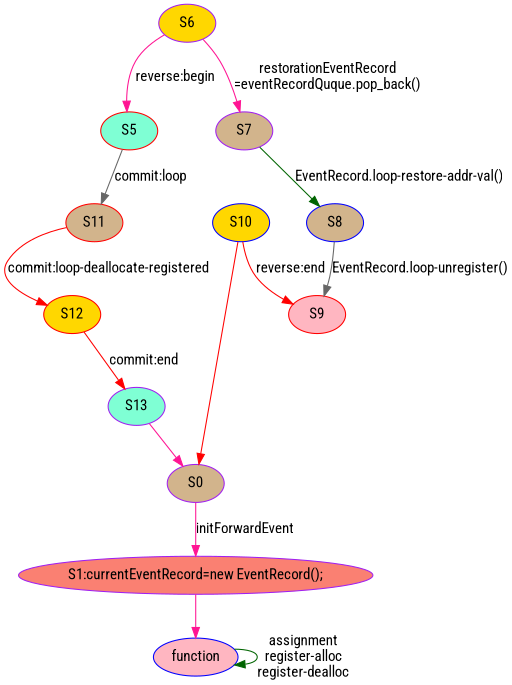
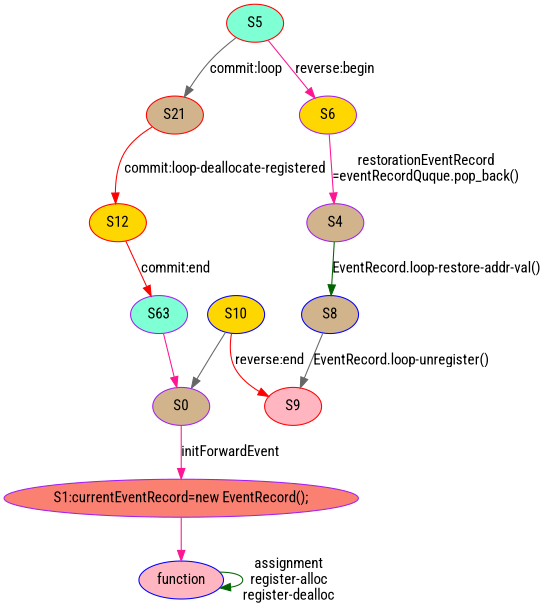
edge "S6" -> "S5": reversed
node "S7": label "S7" -> "S4"
node "S11": label "S11" -> "S21"
edge "S10" -> "S0": color red -> gray40
node "S13": label "S13" -> "S63"
